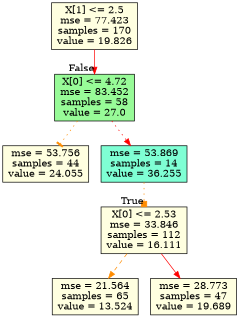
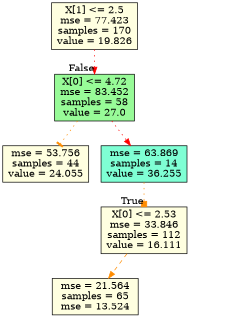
edge "X[1] <= 2.5 mse = 77.423 samples = 170 value = 19.826" -> "X[0] <= 4.72 mse = 83.452 samples = 58 value = 27.0": style solid -> dotted
node "mse = 53.869 samples = 14 value = 36.255": label "mse = 53.869 samples = 14 value = 36.255" -> "mse = 63.869 samples = 14 value = 36.255"
node "mse = 21.564 samples = 65 value = 13.524": label "mse = 21.564 samples = 65 value = 13.524" -> "mse = 21.564 samples = 65 mse = 13.524"
node "mse = 28.773 samples = 47 value = 19.689": removed
